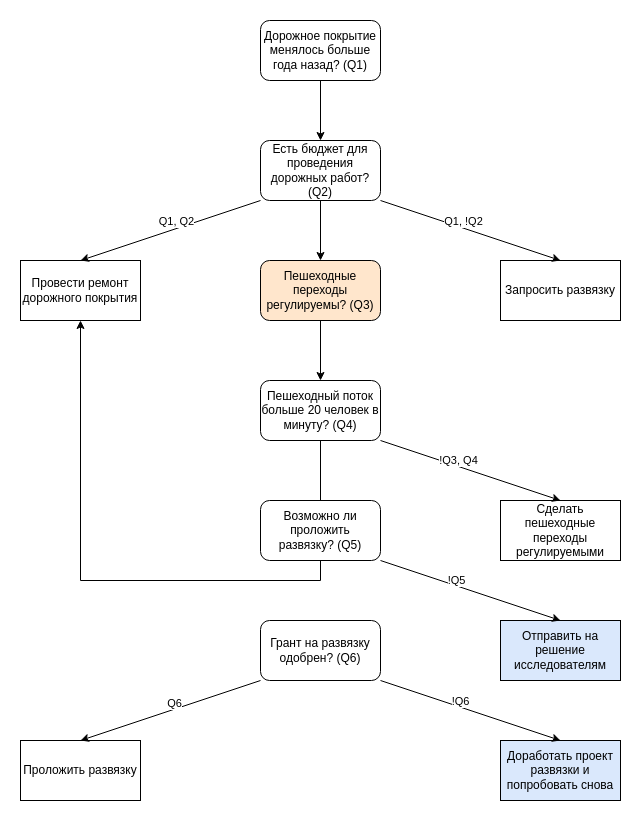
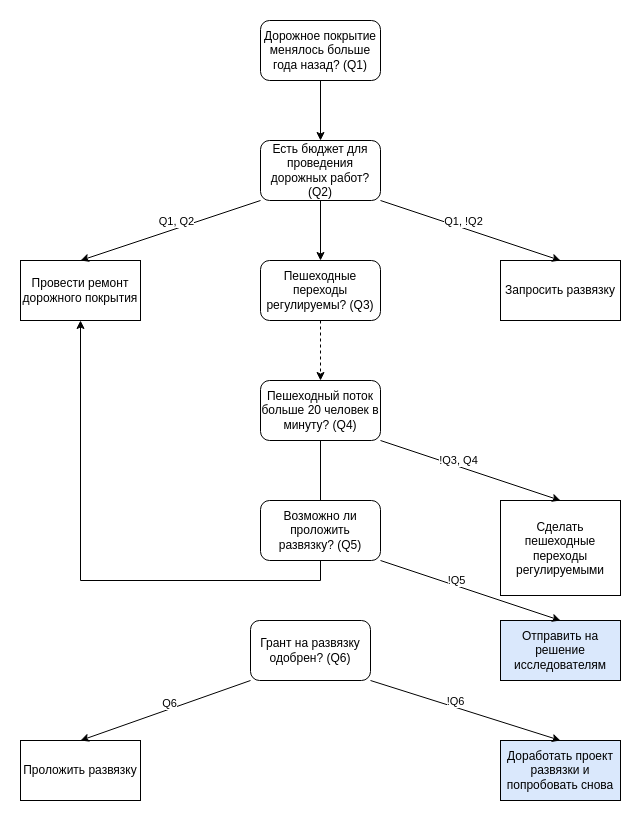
node "Пешеходные переходы регулируемы? (Q3)": fillcolor #ffe6cc -> #ffffff
edge "Пешеходные переходы регулируемы? (Q3)" -> "Пешеходный поток больше 20 человек в минуту? (Q4)": style solid -> dashed
node "Сделать пешеходные переходы регулируемыми": size 120x60 -> 120x95
node "Грант на развязку одобрен? (Q6)": moved (321, 651) -> (311, 651)
